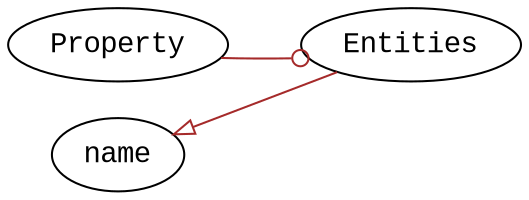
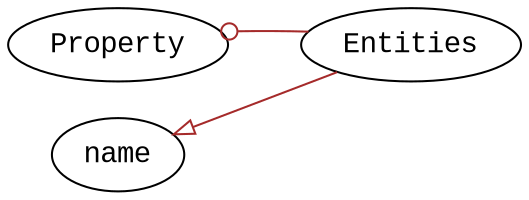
edge "Property" -> "Entities": reversed
